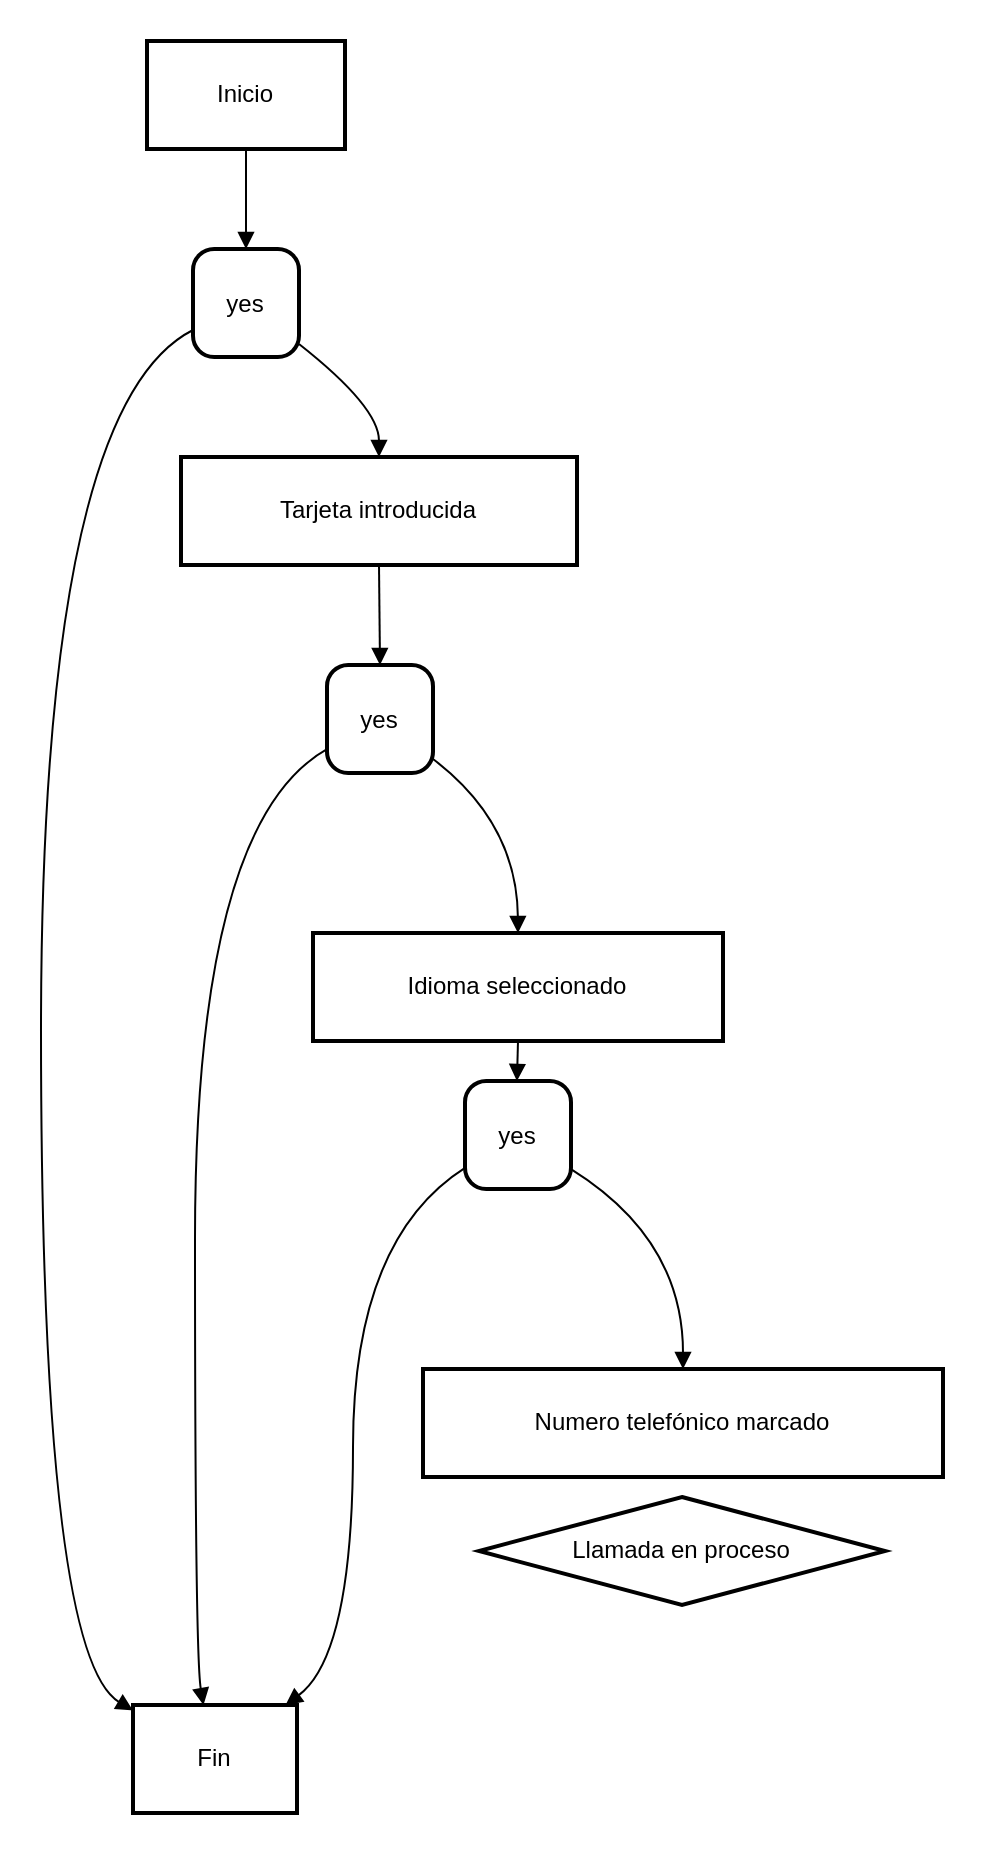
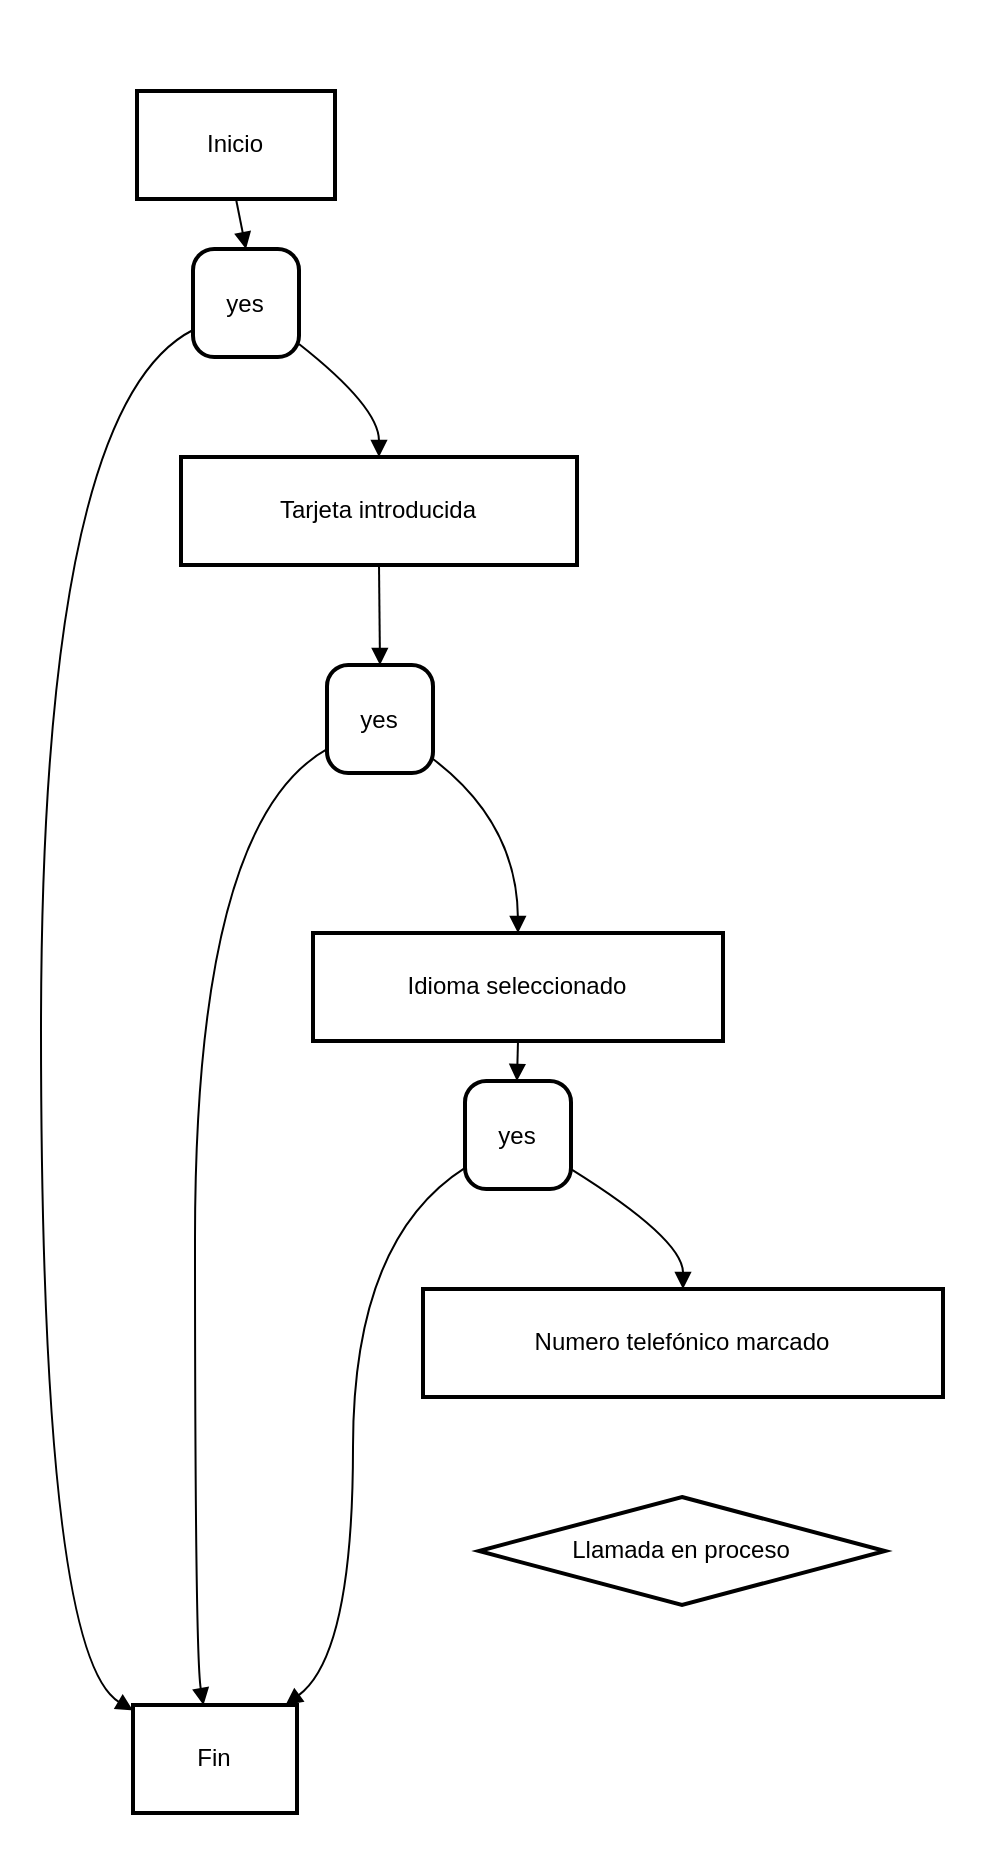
node "Inicio": moved (246, 95) -> (236, 145)
node "Numero telefónico marcado": moved (683, 1423) -> (683, 1343)
